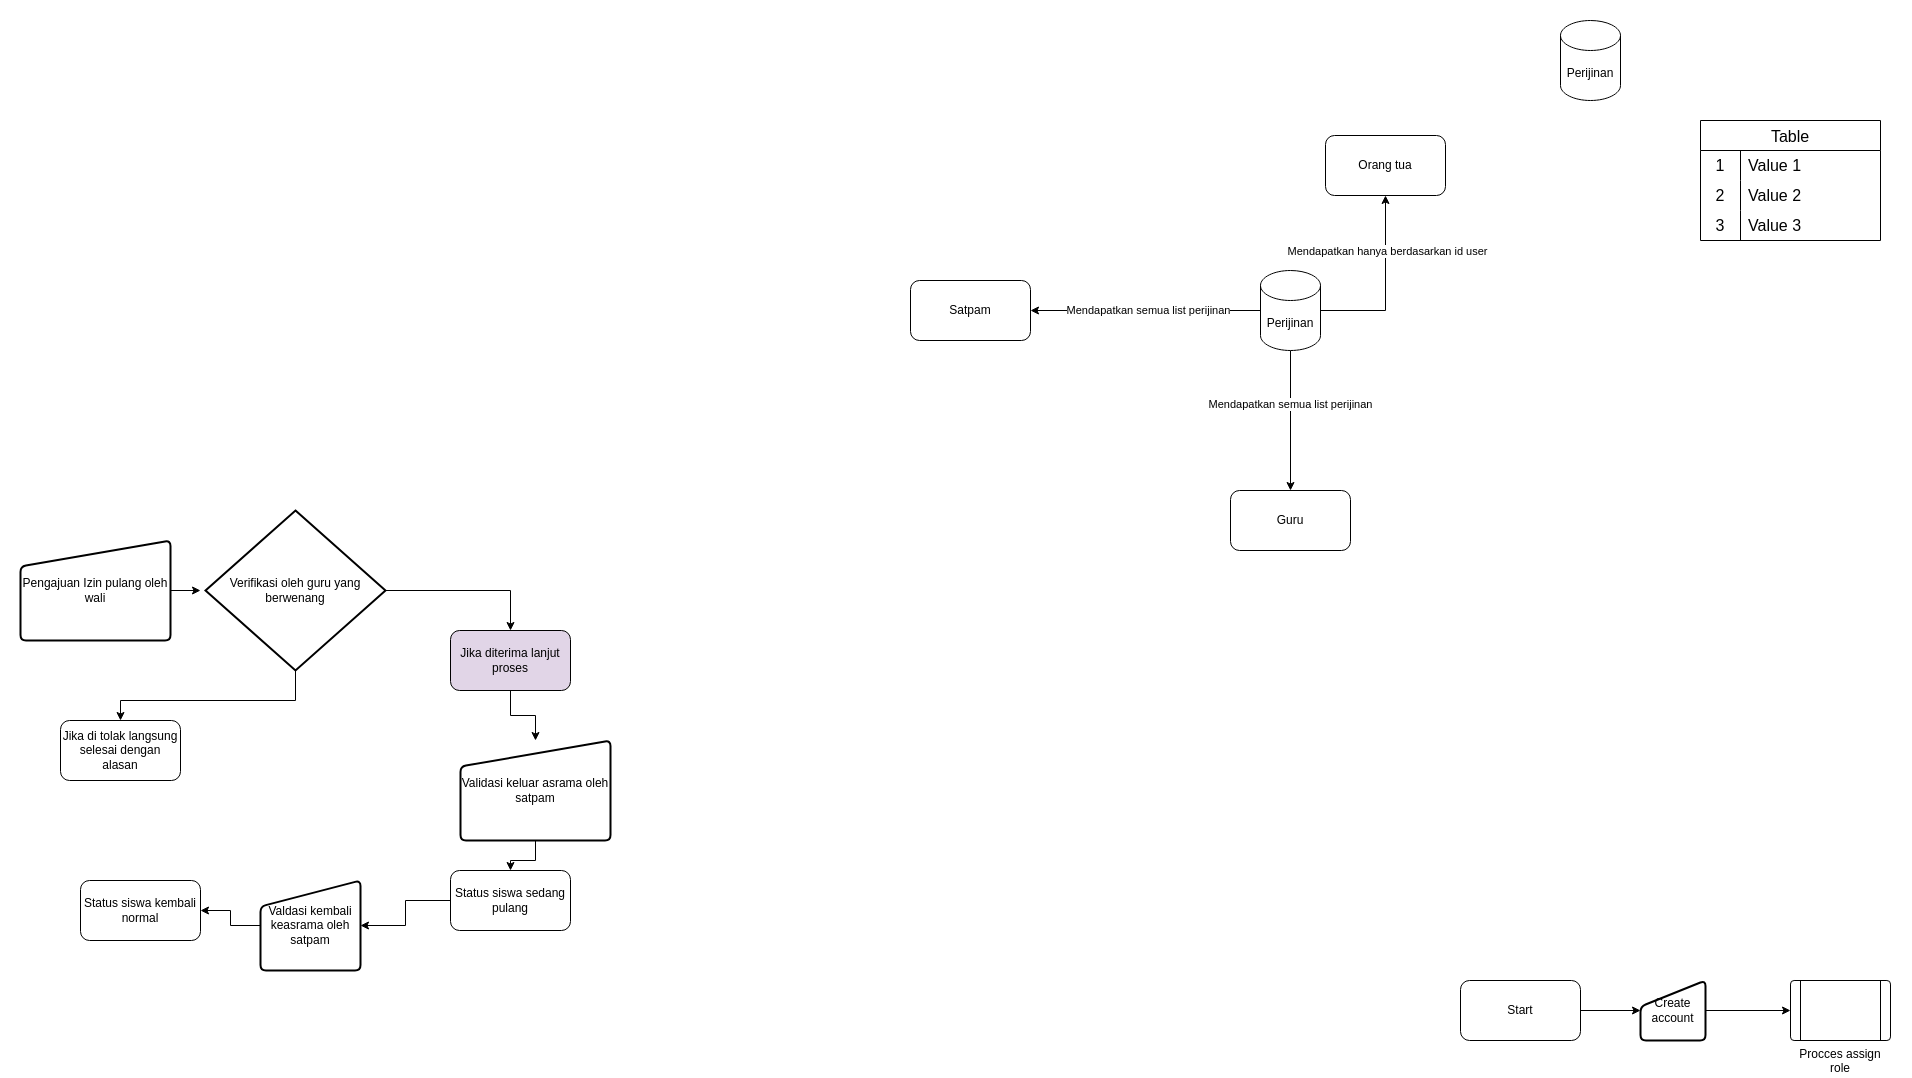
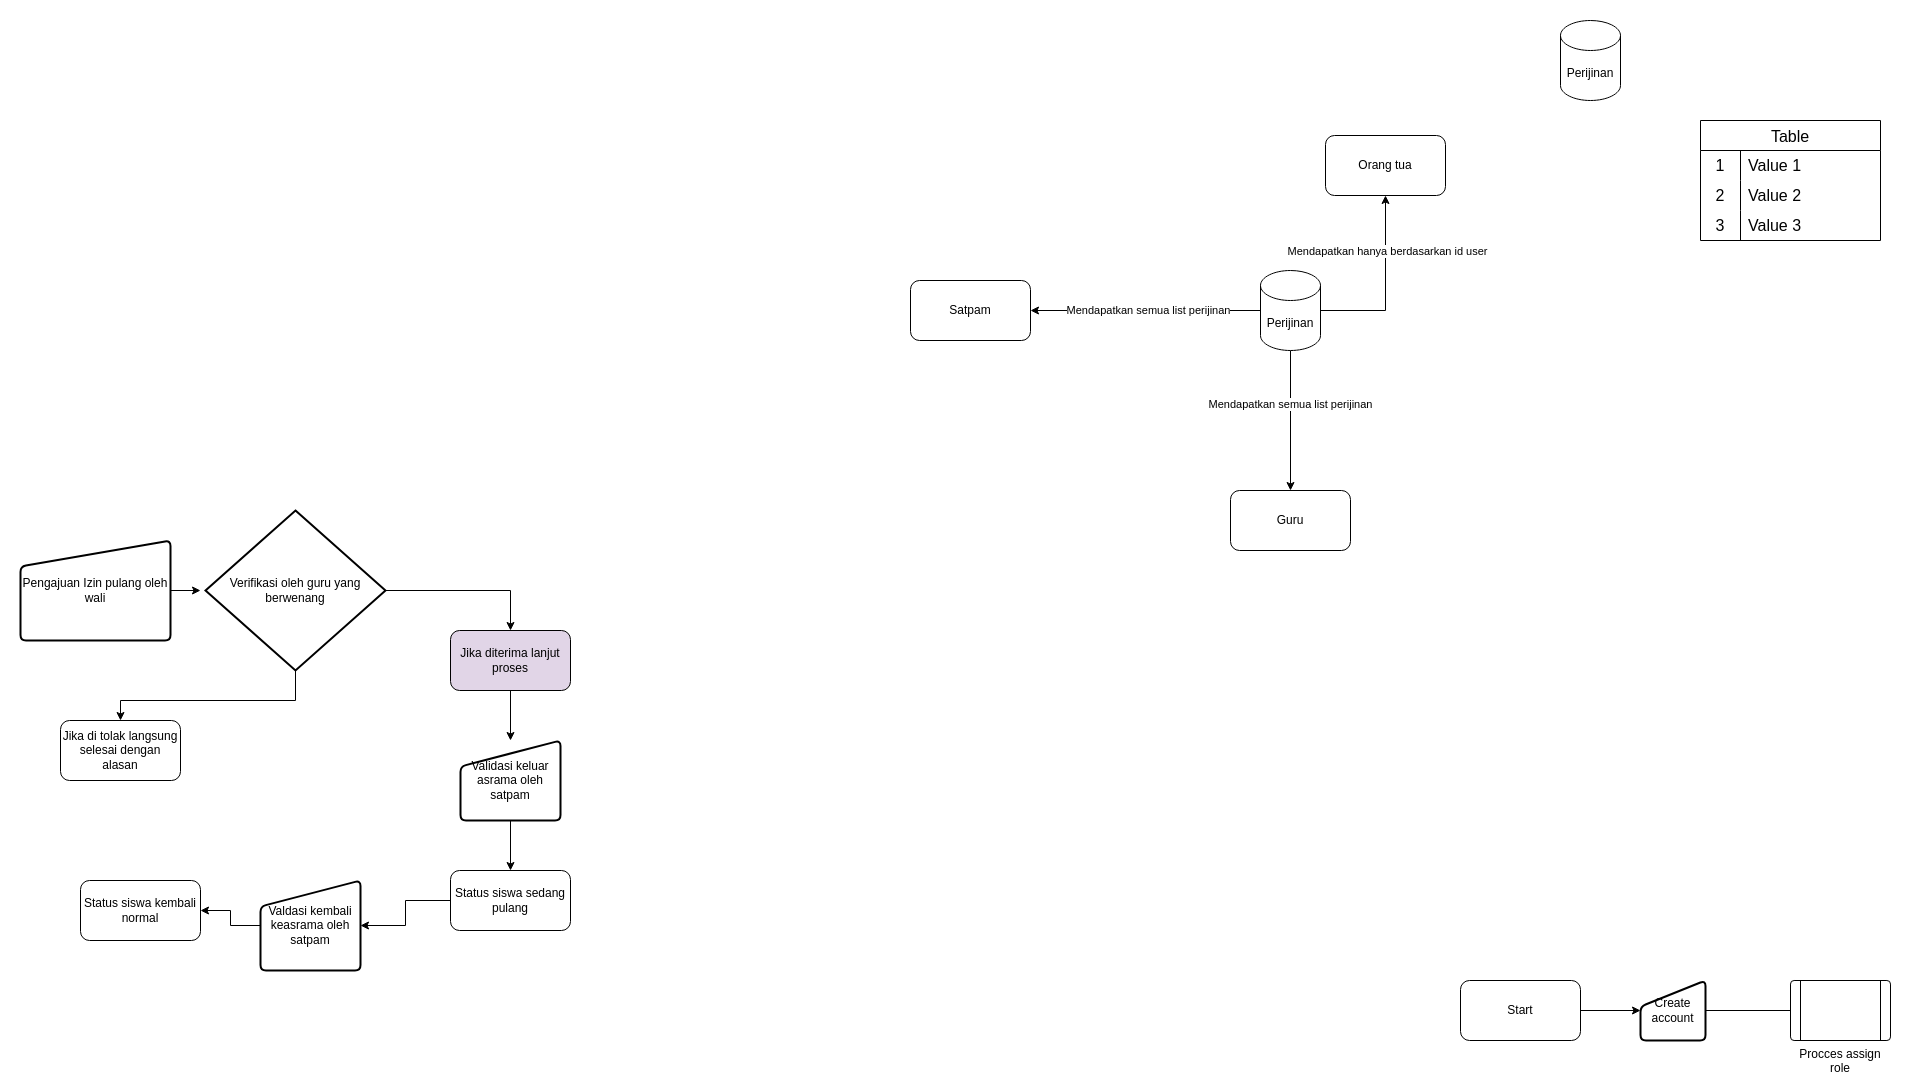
node "Validasi keluar asrama oleh satpam": size 150x100 -> 100x80
edge "Create account" -> "Procces assign role": arrowhead classic -> none
